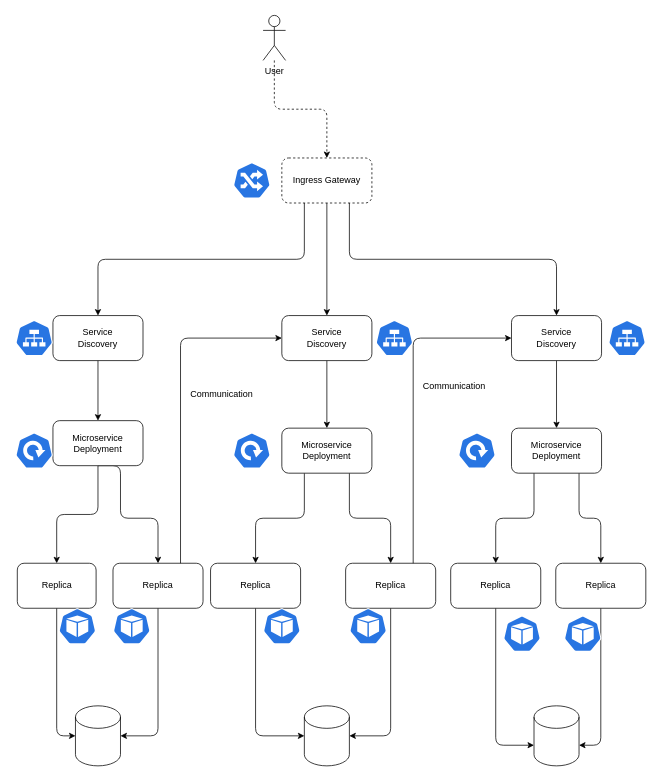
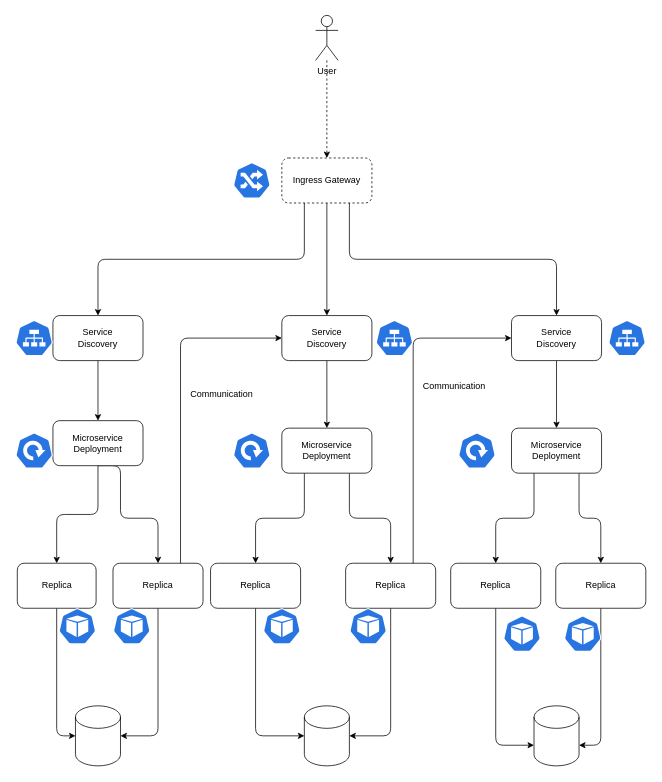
node "User": moved (274, 38) -> (327, 38)
